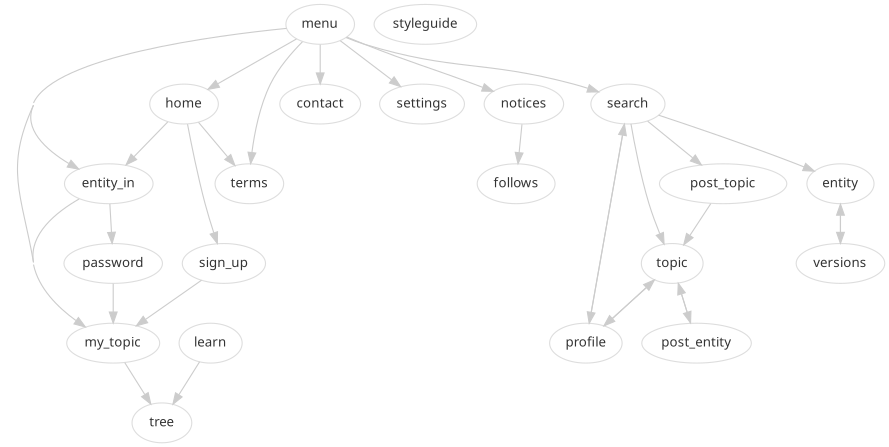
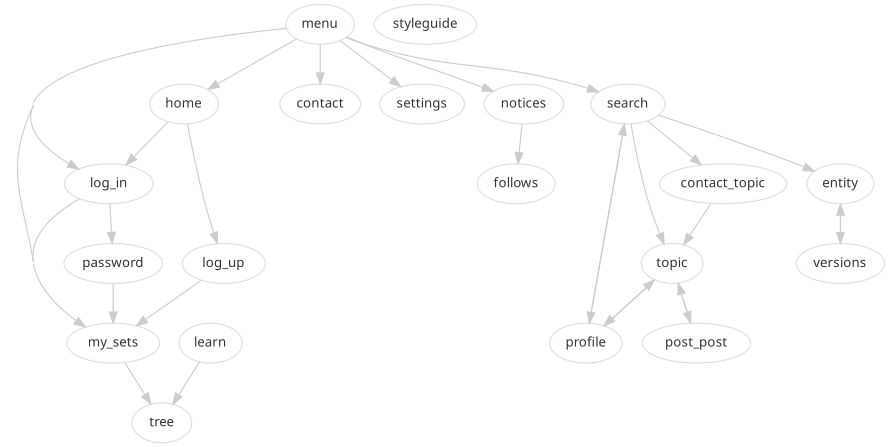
node "entity_in": label "entity_in" -> "log_in"
node "terms": removed
node "post_topic": label "post_topic" -> "contact_topic"
node "sign_up": label "sign_up" -> "log_up"
node "my_topic": label "my_topic" -> "my_sets"
node "post_entity": label "post_entity" -> "post_post"
